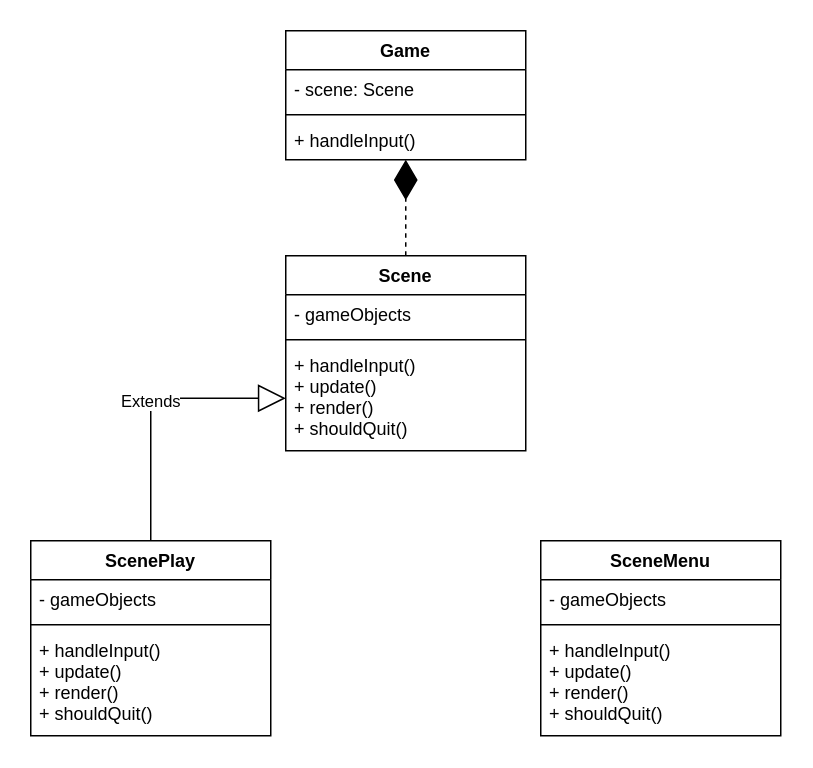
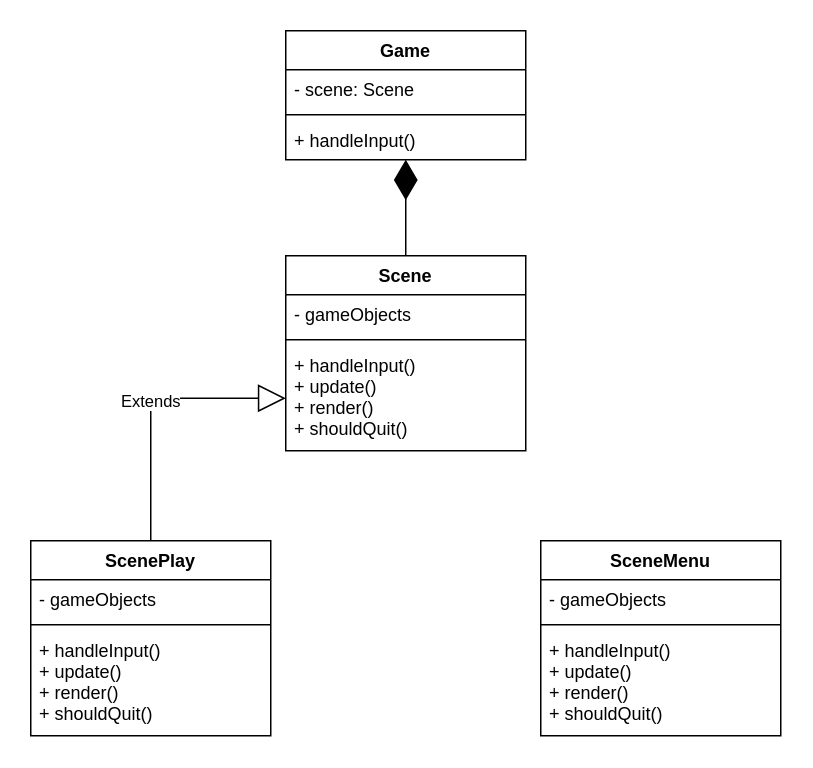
edge "Scene" -> "Game": style dashed -> solid
